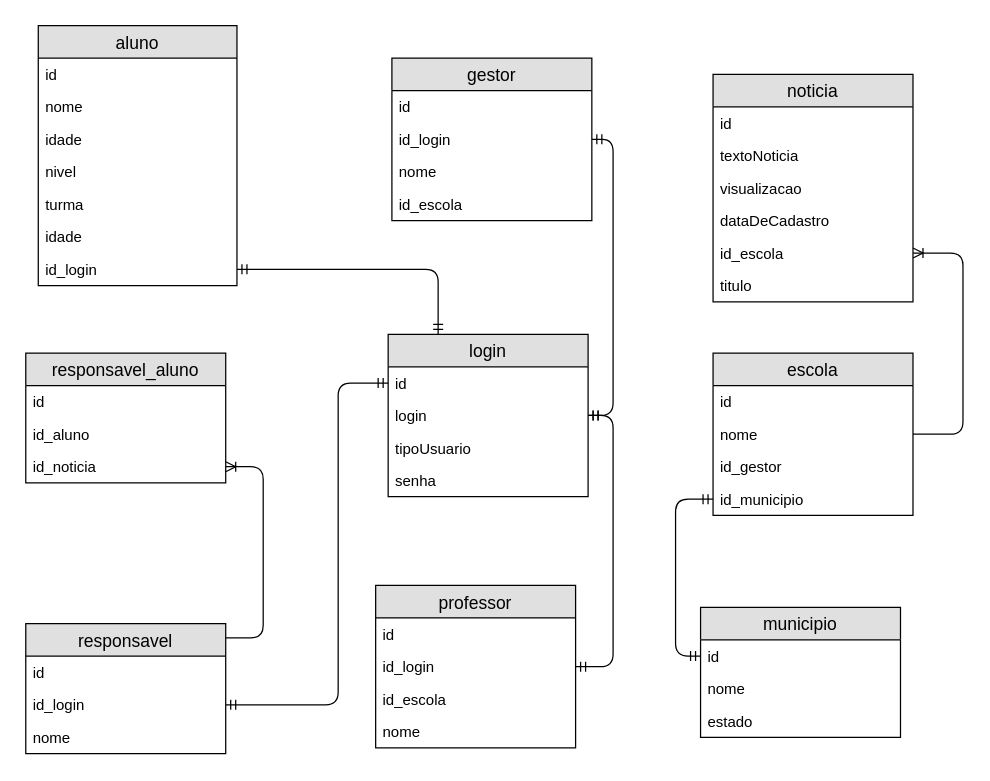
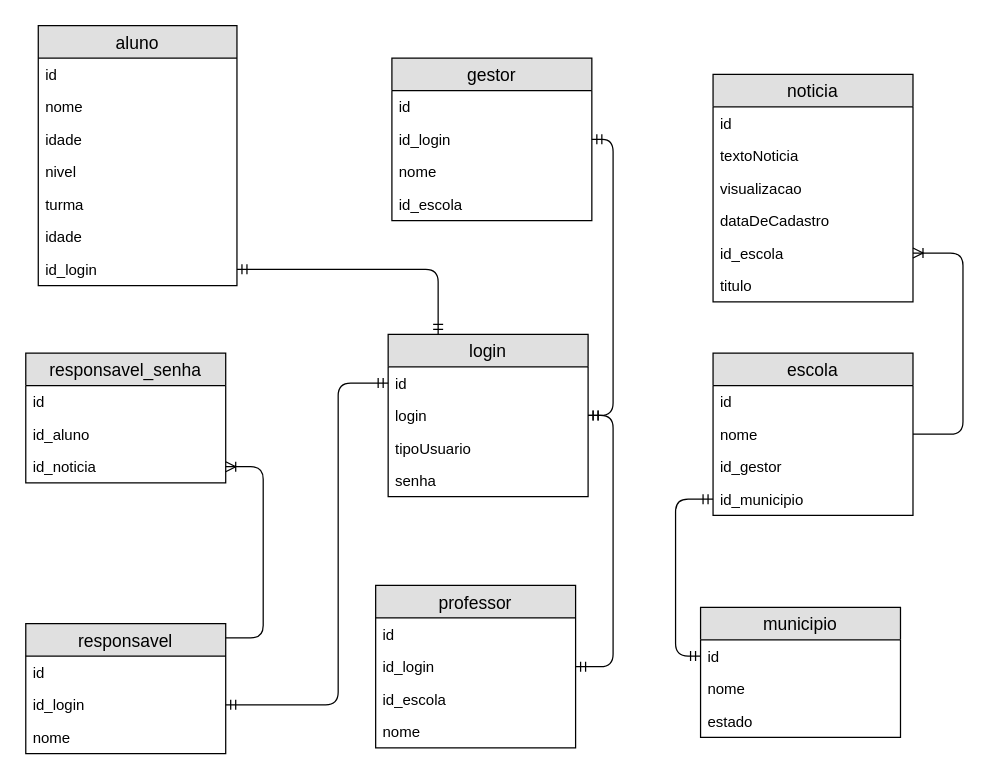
node "responsavel_aluno": label "responsavel_aluno" -> "responsavel_senha"
